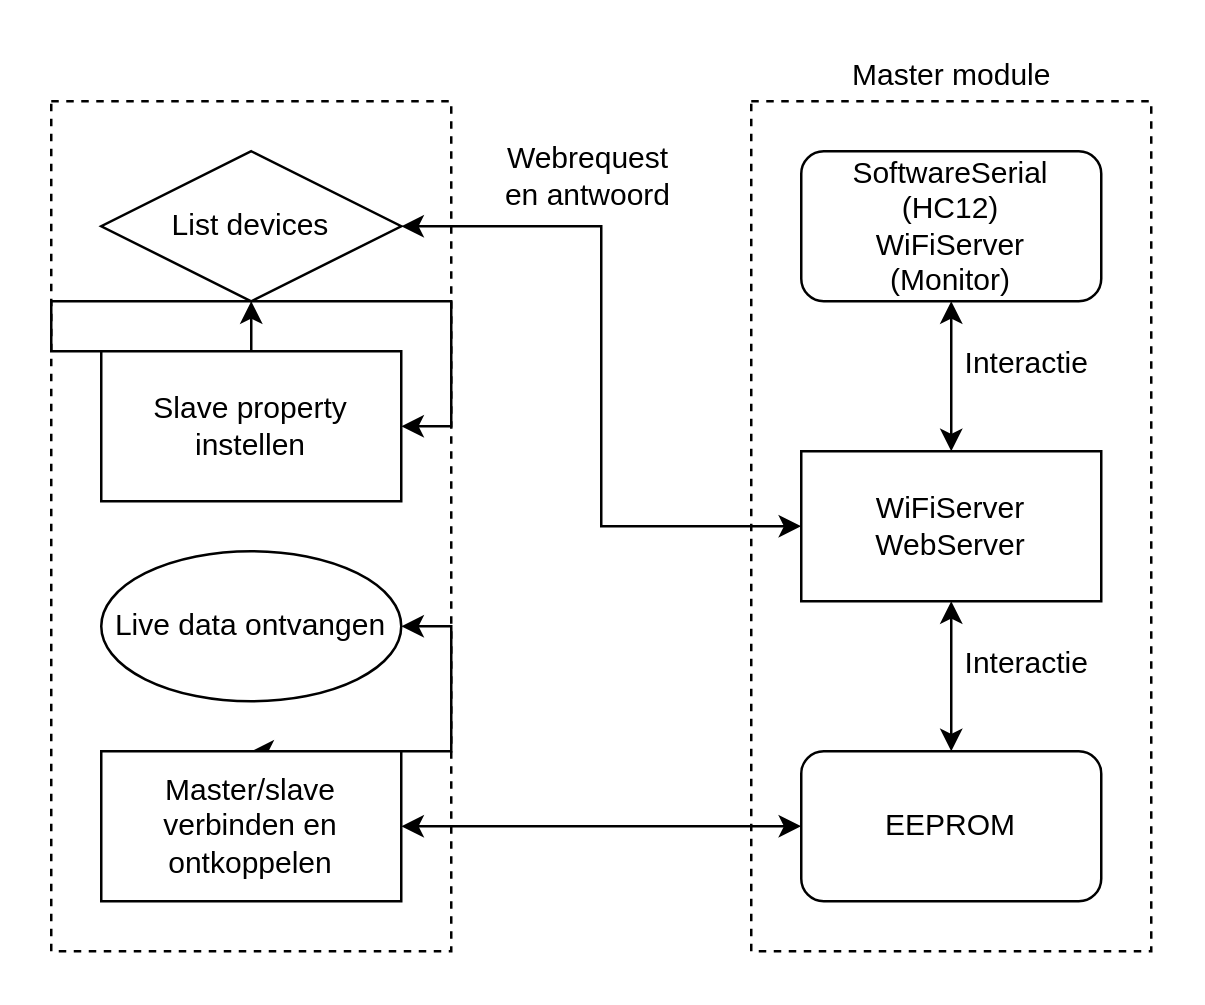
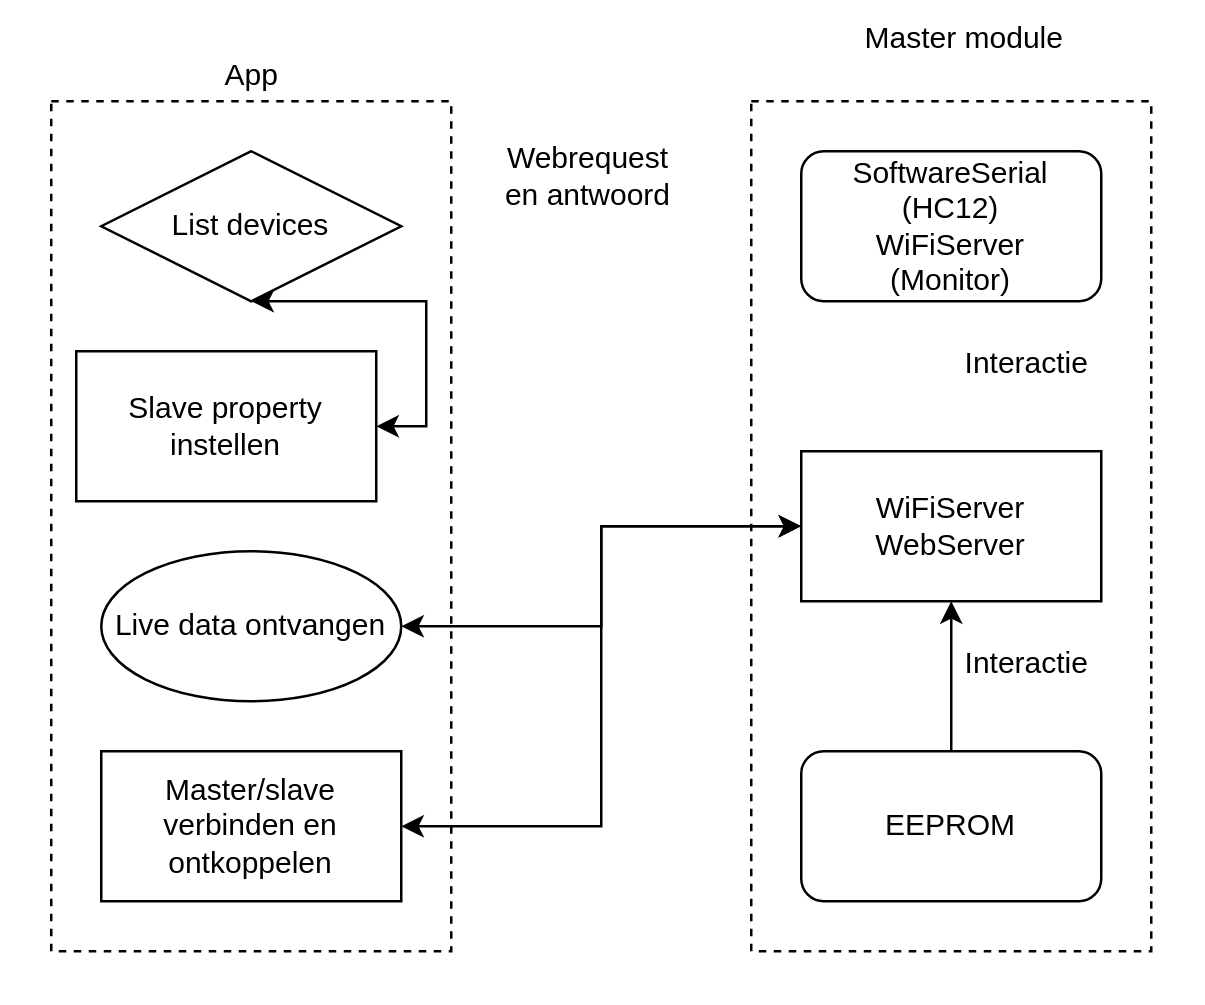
node "App": added
node "Master module": moved (951, 76) -> (964, 39)
edge "List devices" -- "WiFiServer WebServer": removed
edge "SoftwareSerial (HC12) WiFiServer (Monitor)" -- "WiFiServer WebServer": removed
node "Slave property instellen": moved (251, 426) -> (226, 426)
edge "Live data ontvangen" -- "Master/slave verbinden en ontkoppelen": now "Live data ontvangen" -- "WiFiServer WebServer"
edge "WiFiServer WebServer" -- "EEPROM": arrowhead classic -> none
edge "Master/slave verbinden en ontkoppelen" -- "EEPROM": now "Master/slave verbinden en ontkoppelen" -- "WiFiServer WebServer"
